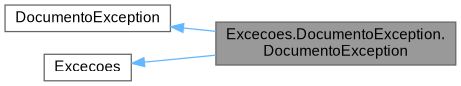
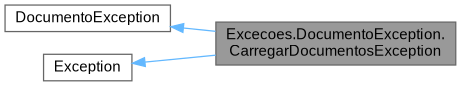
node "Excecoes.DocumentoException. DocumentoException": label "Excecoes.DocumentoException. DocumentoException" -> "Excecoes.DocumentoException. CarregarDocumentosException"
node "Excecoes": label "Excecoes" -> "Exception"
